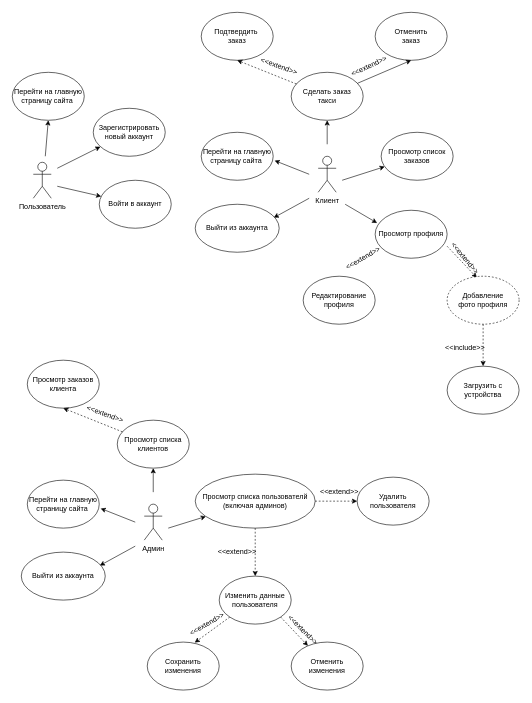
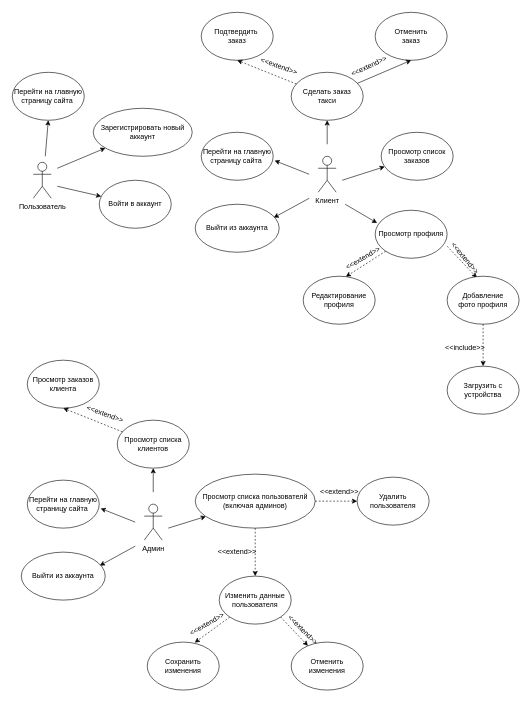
node "Зарегистрировать новый аккаунт": size 72x48 -> 99x48
edge "Просмотр профиля" -> "Редактирование профиля": added
node "Добавление фото профиля": style dashed -> solid
